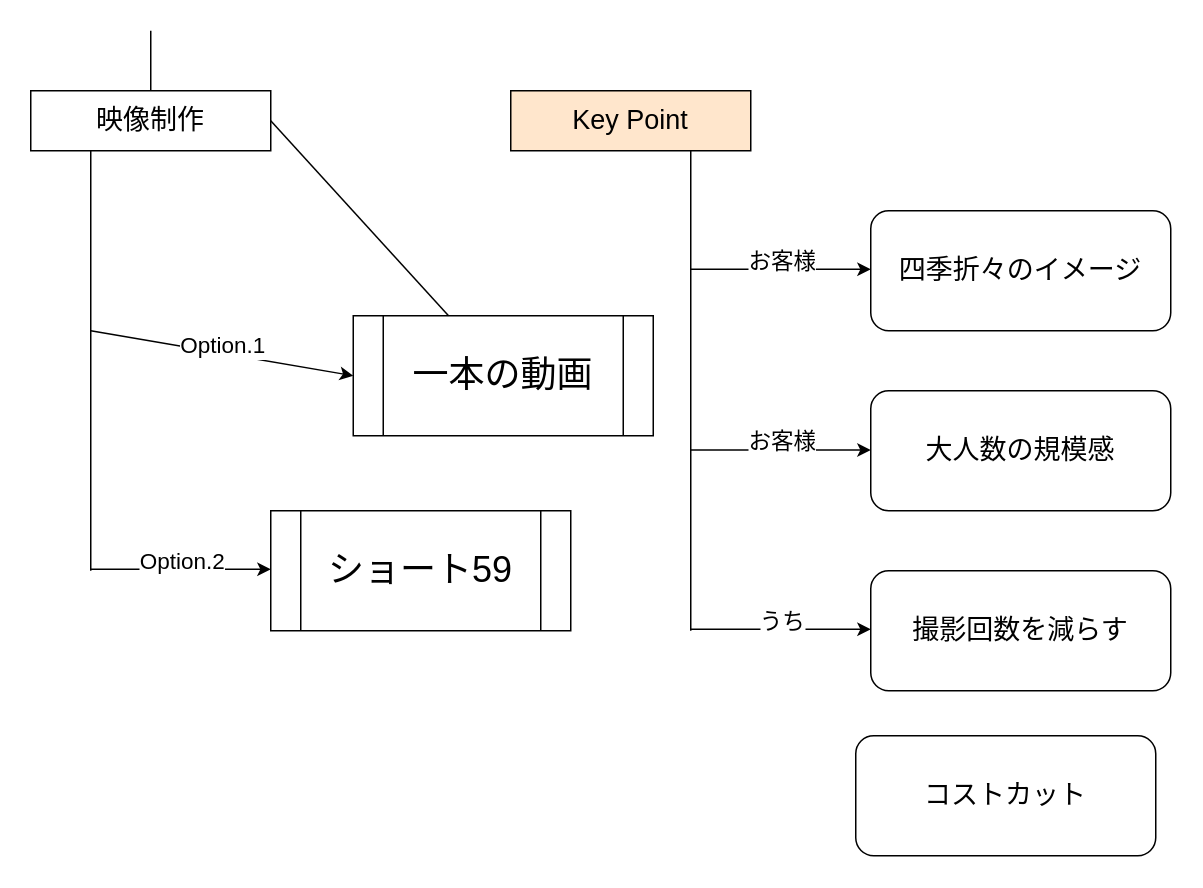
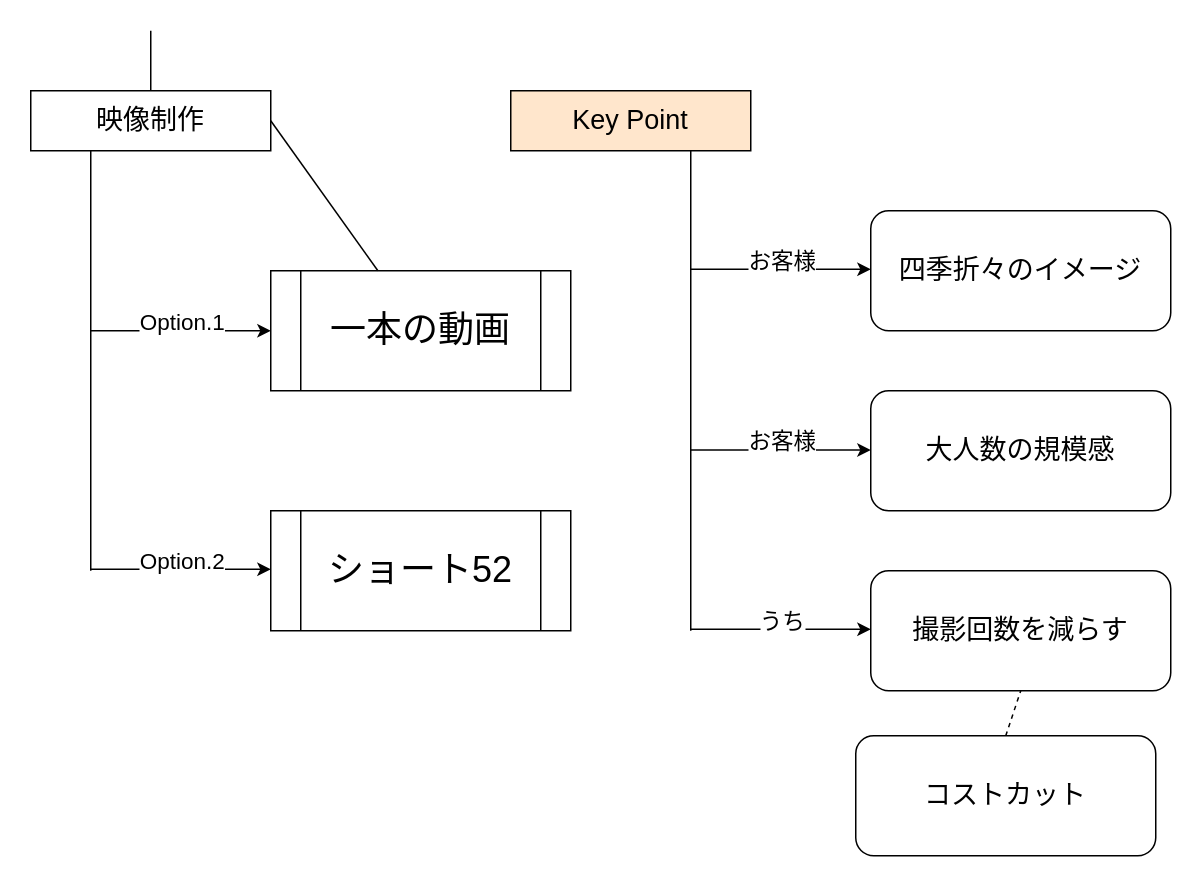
node "一本の動画": moved (503, 376) -> (421, 331)
node "ショート59": label "ショート59" -> "ショート52"
edge "撮影回数を減らす" -- "コストカット": added
